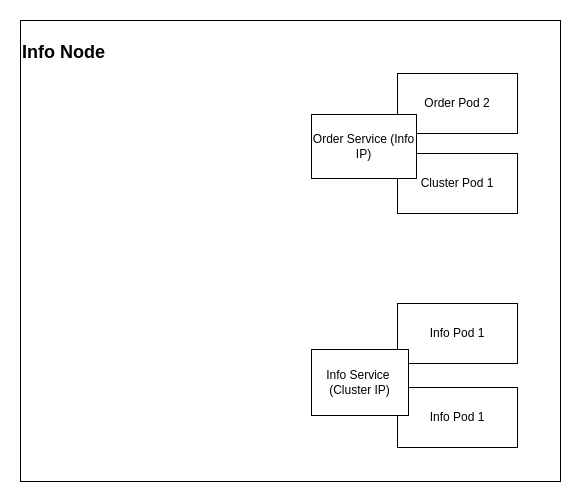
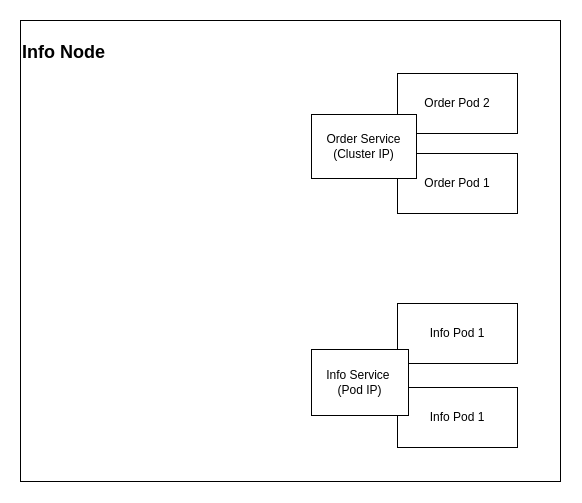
node "Order Service (Info IP)": label "Order Service (Info IP)" -> "Order Service (Cluster IP)"
node "Cluster Pod 1": label "Cluster Pod 1" -> "Order Pod 1"
node "Info Service (Cluster IP)": label "Info Service (Cluster IP)" -> "Info Service (Pod IP)"
